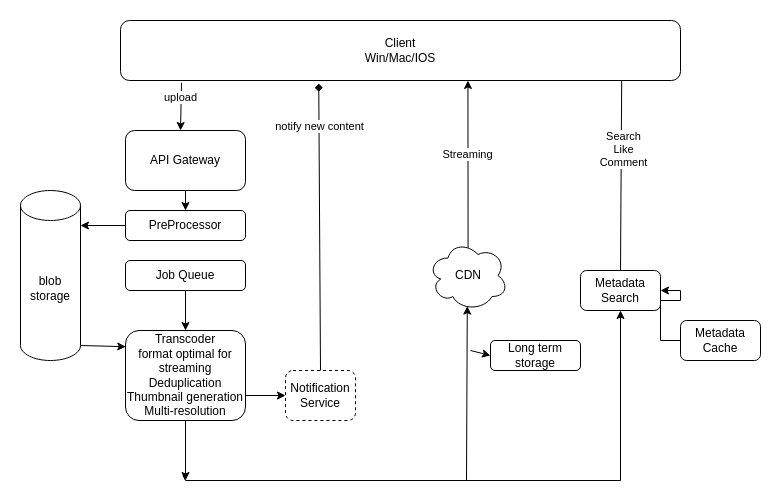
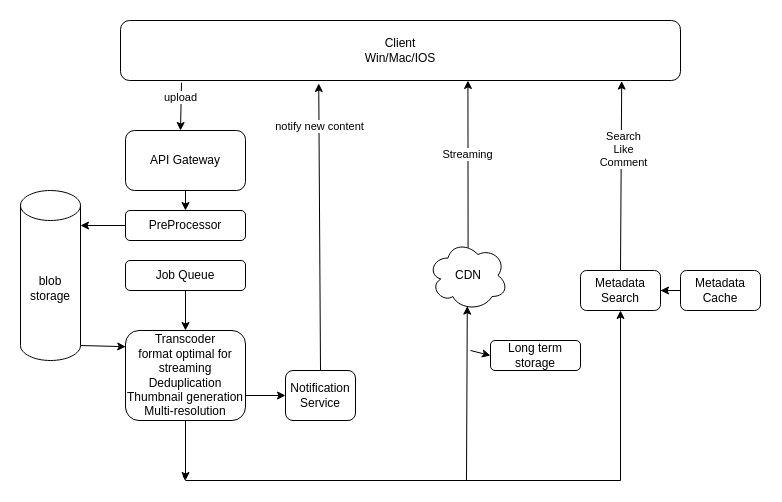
edge "Client Win/Mac/IOS" -- "Metadata Search": arrowhead none -> classic
edge "Notification Service" -> "Client Win/Mac/IOS": arrowhead diamond -> classic
node "Metadata Cache": moved (721, 341) -> (721, 291)
node "Notification Service": style dashed -> solid
